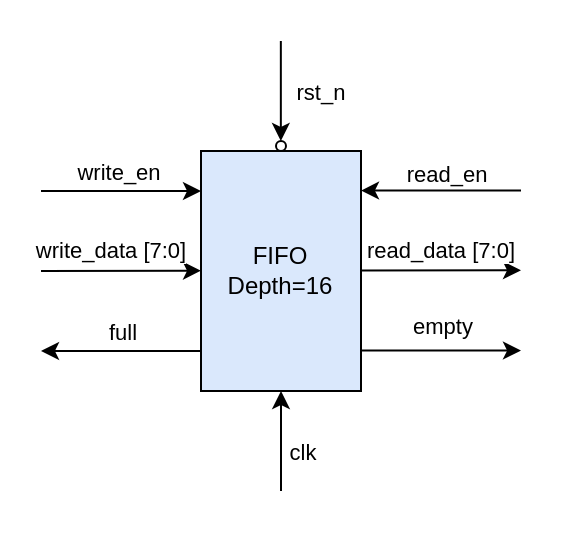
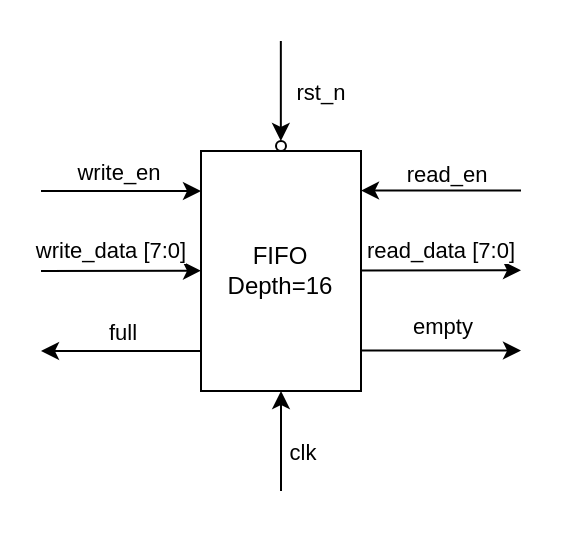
node "FIFO Depth=16": fillcolor #dae8fc -> #ffffff
